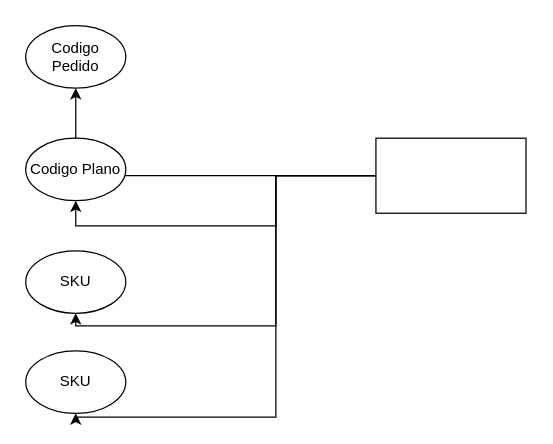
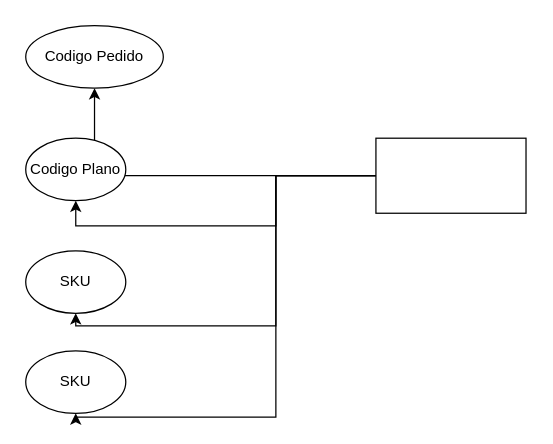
node "Codigo Pedido": size 100x63 -> 138x63
